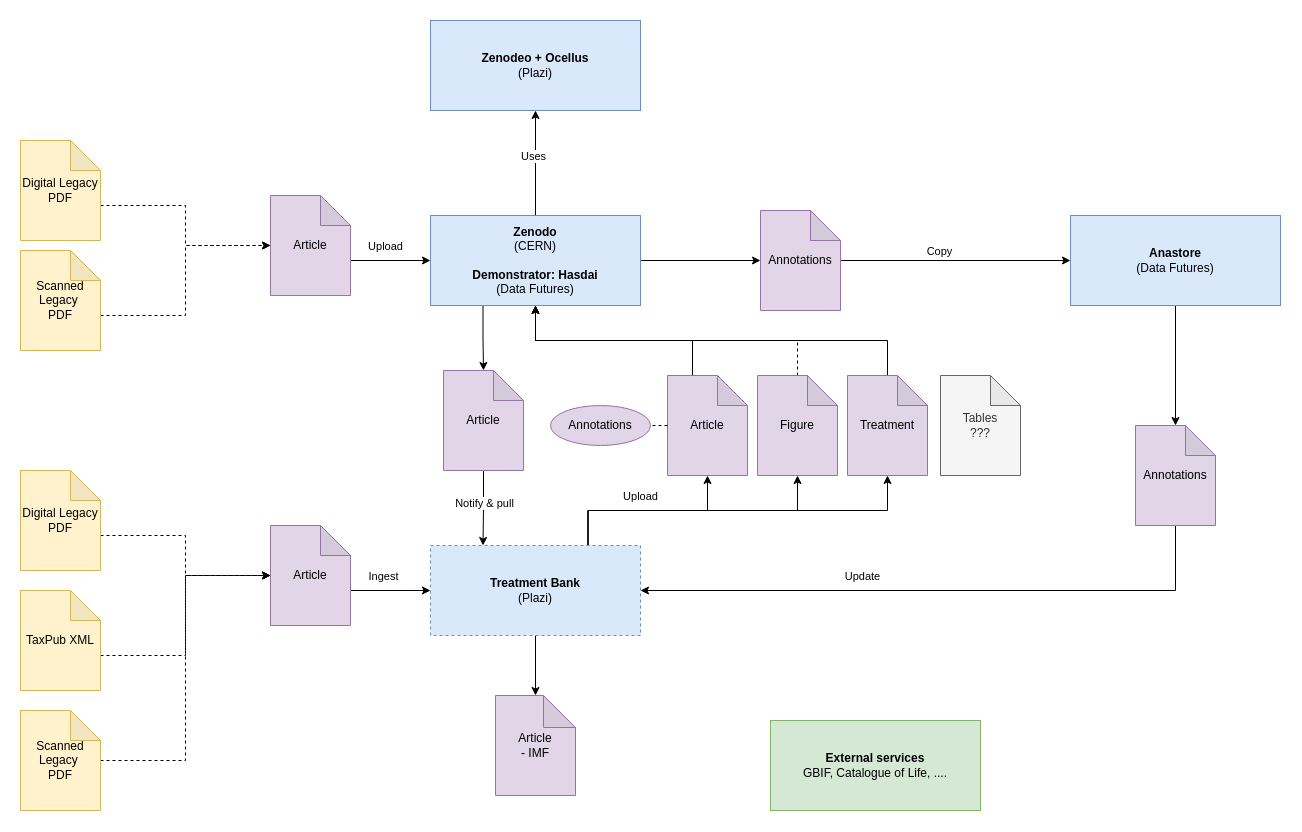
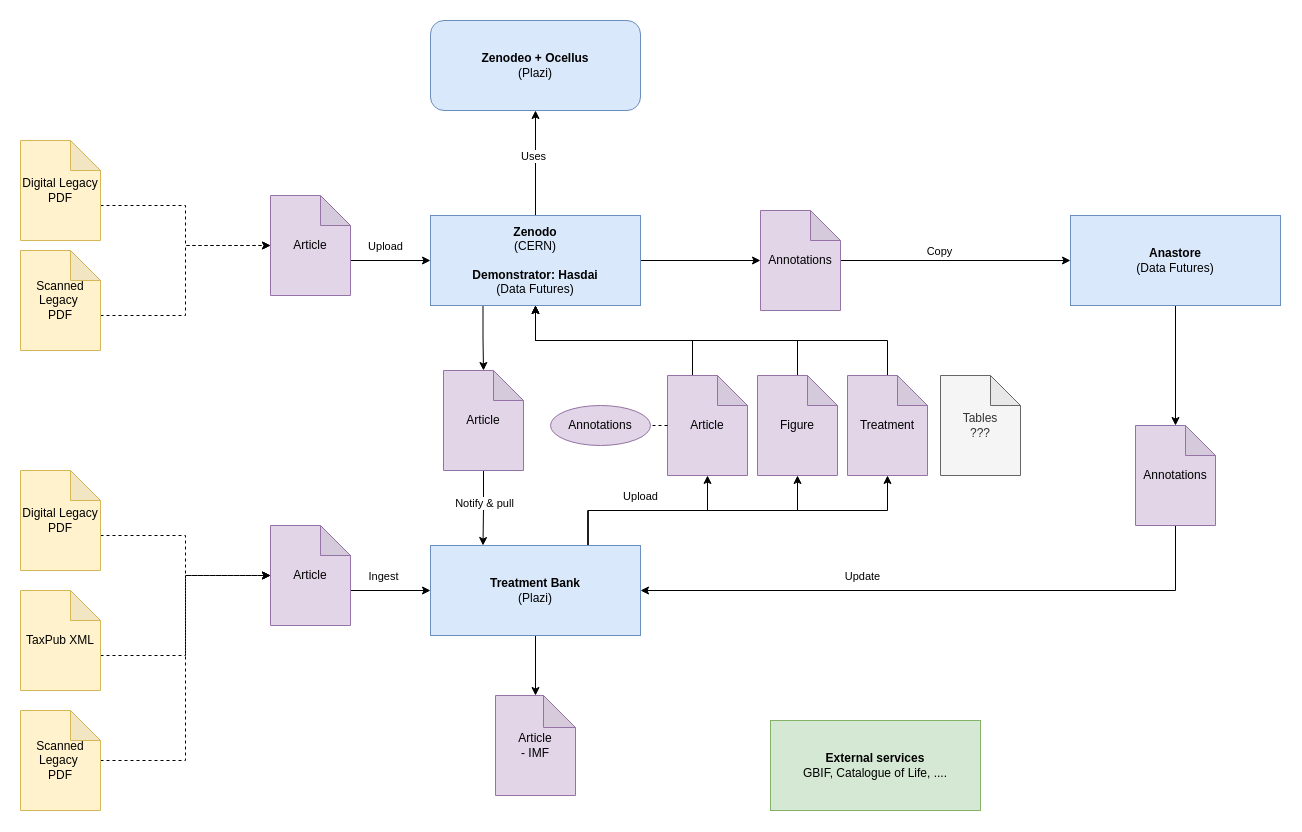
node "Zenodeo + Ocellus (Plazi)": shape rectangle -> rounded rectangle
edge "Figure" -> "Zenodo (CERN) Demonstrator: Hasdai (Data Futures)": style dashed -> solid
node "Treatment Bank (Plazi)": style dashed -> solid
